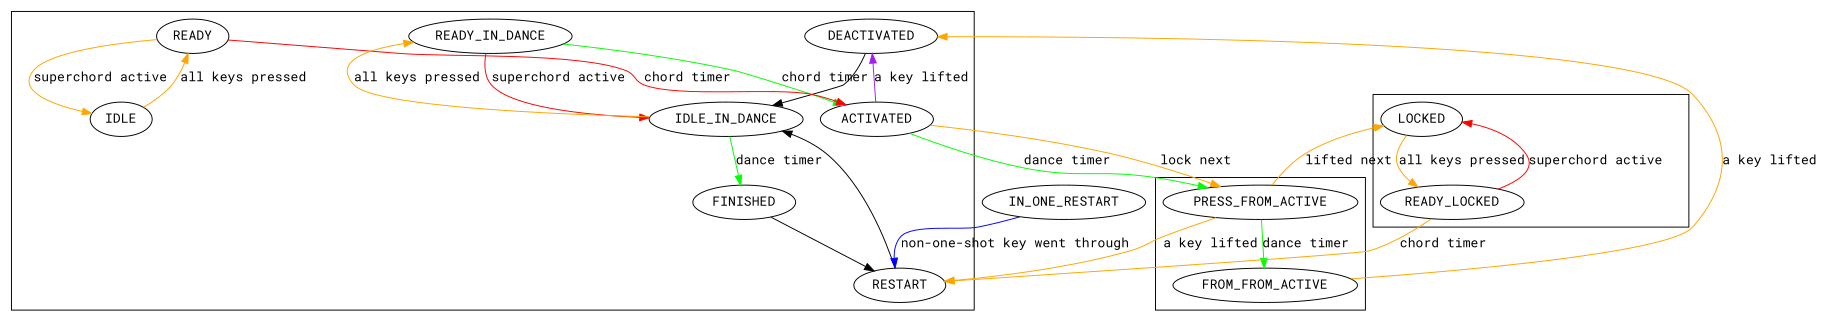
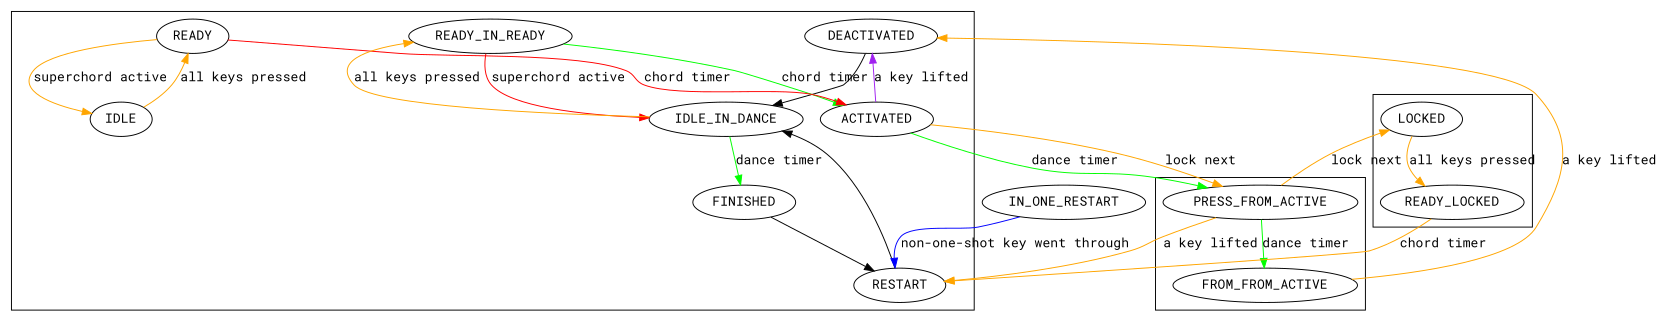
node "READY_IN_DANCE": label "READY_IN_DANCE" -> "READY_IN_READY"
edge "READY_LOCKED" -> "LOCKED": removed, label "superchord active"
edge "PRESS_FROM_ACTIVE" -> "LOCKED": label "lifted next" -> "lock next"
